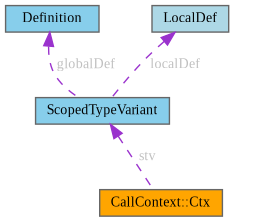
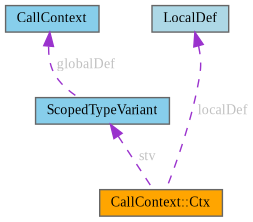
node "Definition": label "Definition" -> "CallContext"
edge "ScopedTypeVariant" -> "LocalDef": now "CallContext::Ctx" -> "LocalDef"
